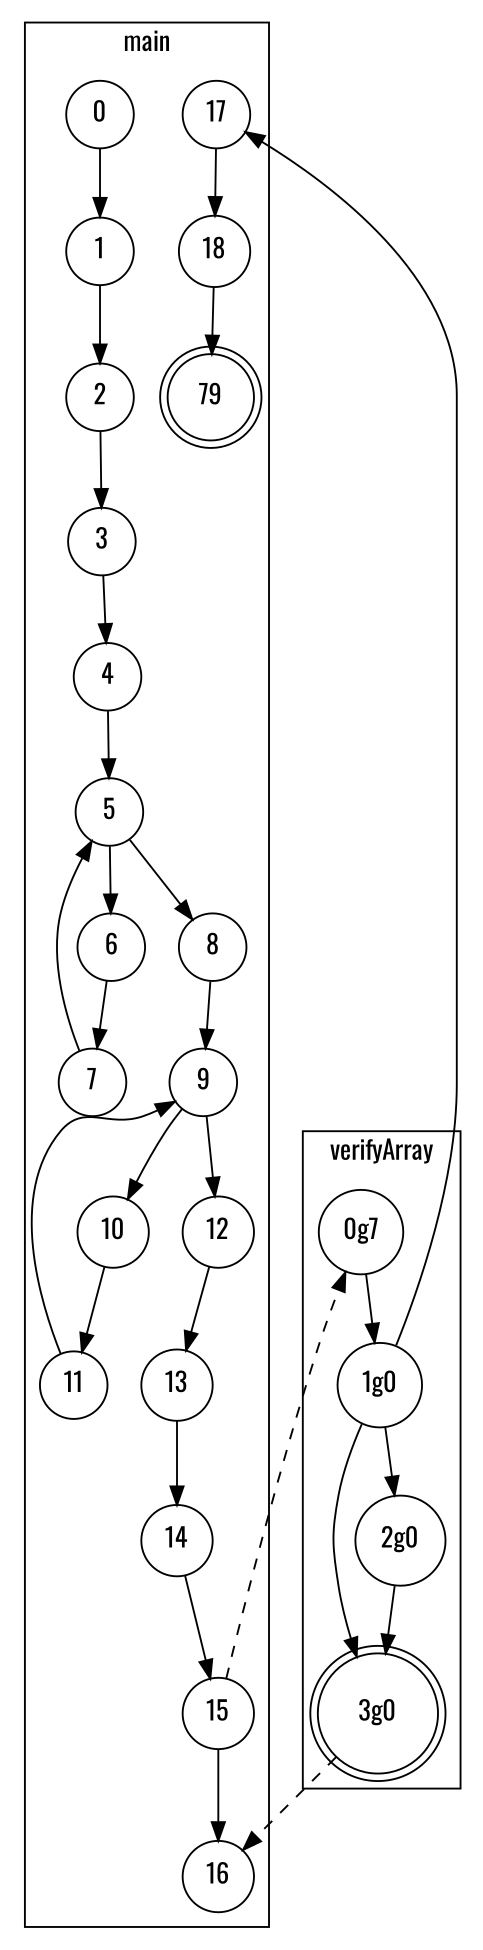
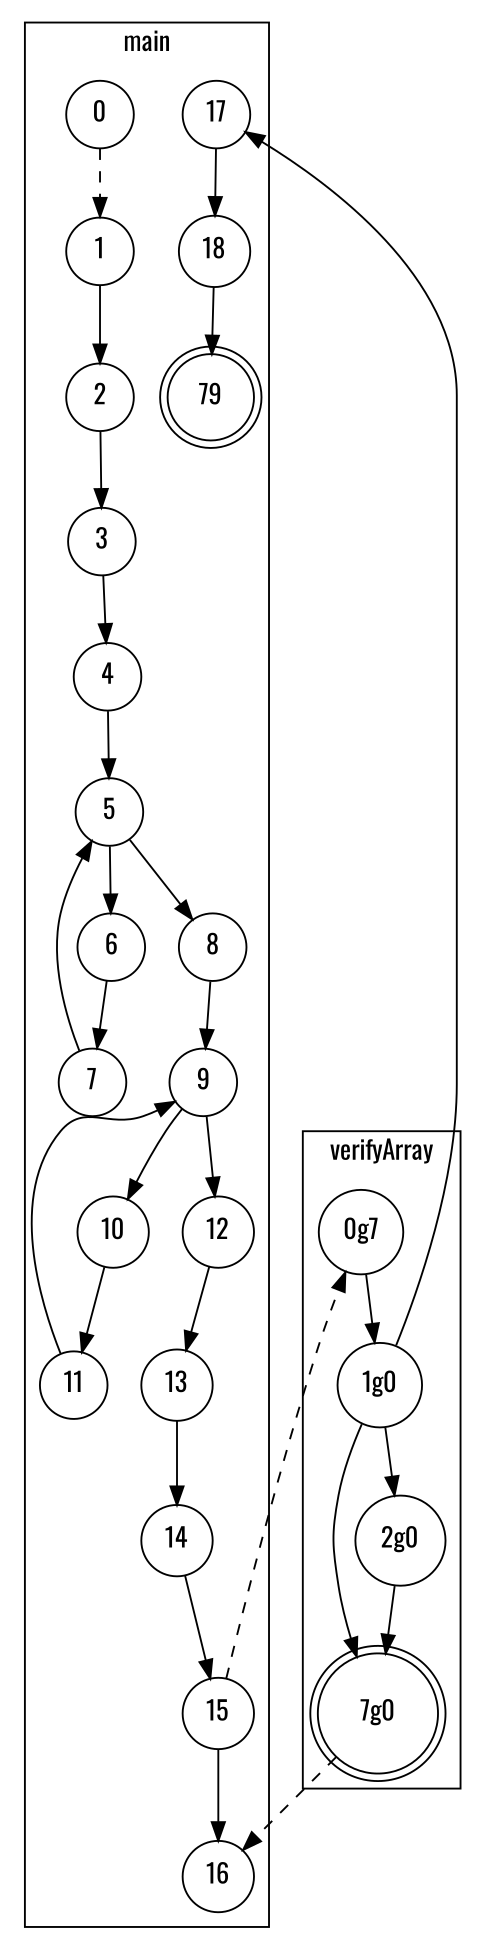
edge "0" -> "1": style solid -> dashed
node "3g0": label "3g0" -> "7g0"
